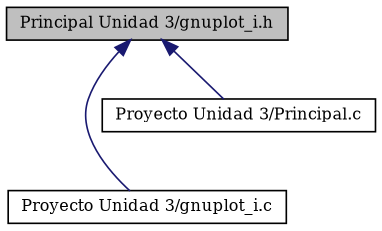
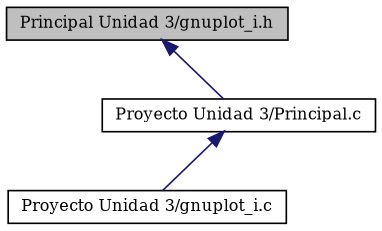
edge "Proyecto Unidad 3/gnuplot_i.c" -> "Principal Unidad 3/gnuplot_i.h": now "Proyecto Unidad 3/gnuplot_i.c" -> "Proyecto Unidad 3/Principal.c"
